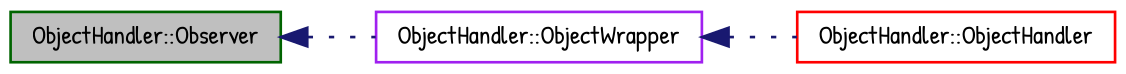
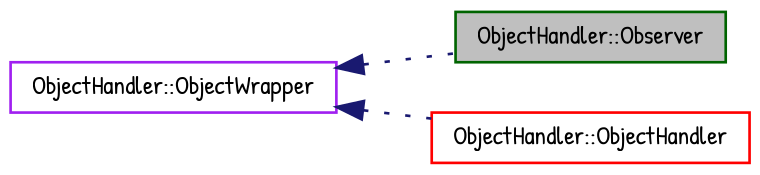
edge "ObjectHandler::ObjectWrapper" -> "ObjectHandler::Observer": reversed
